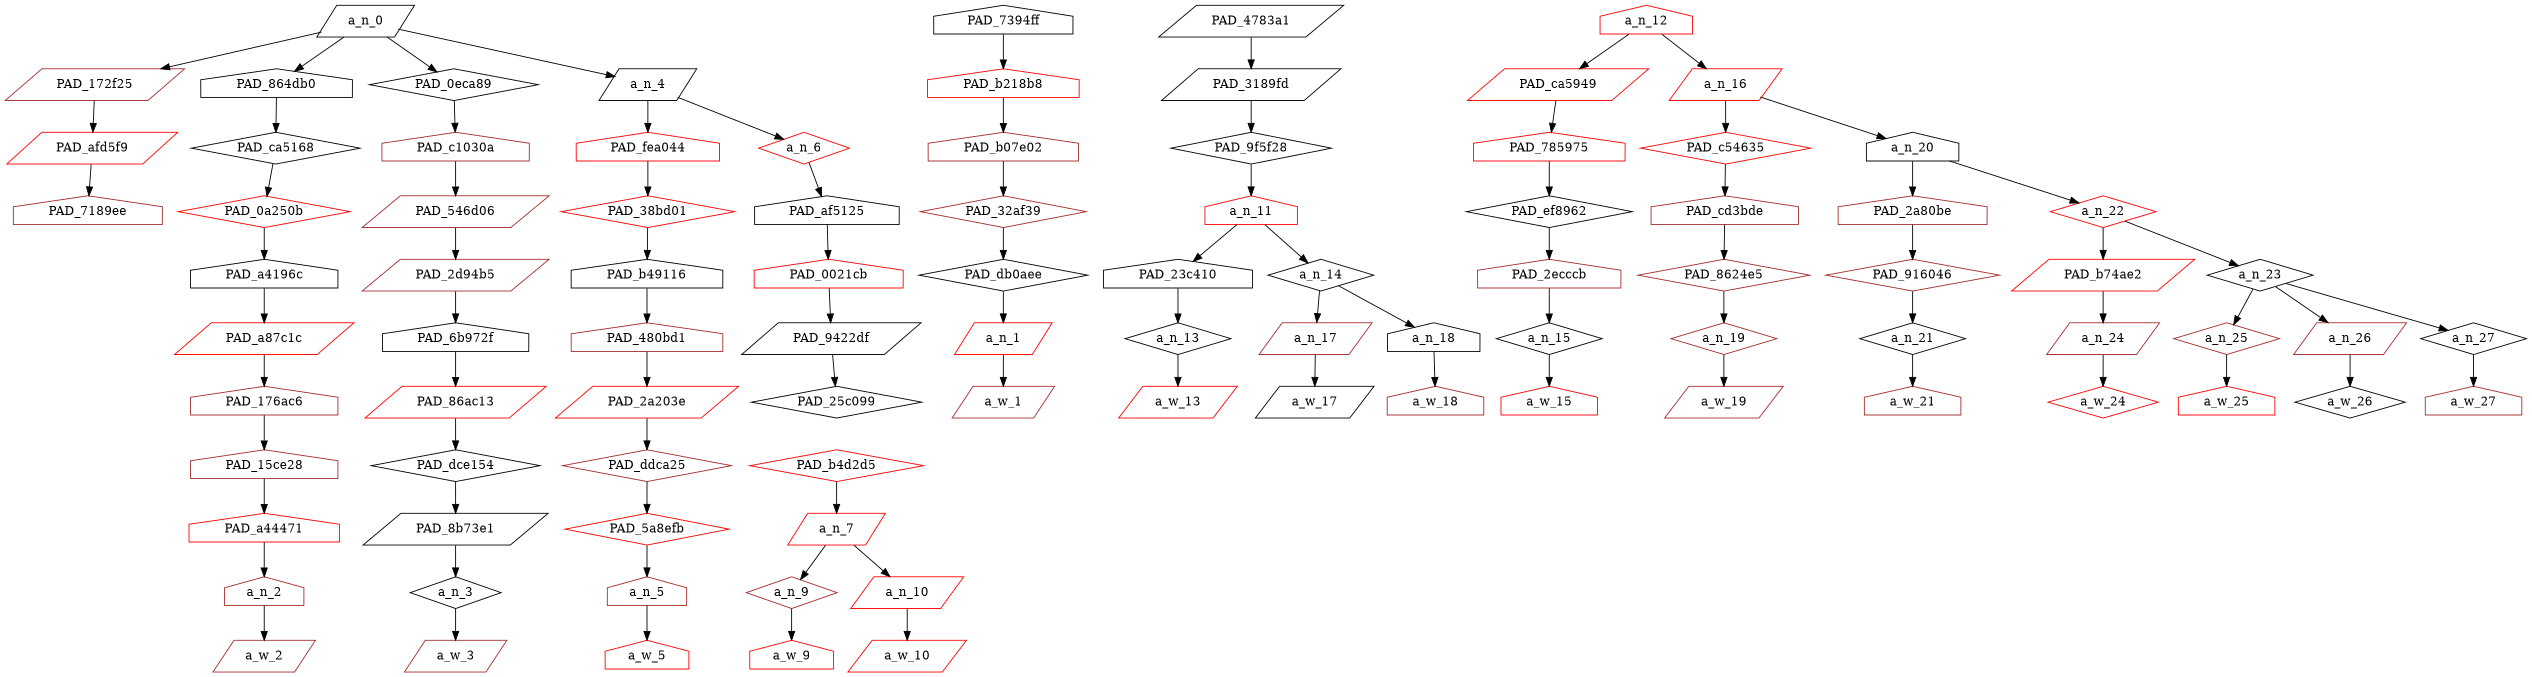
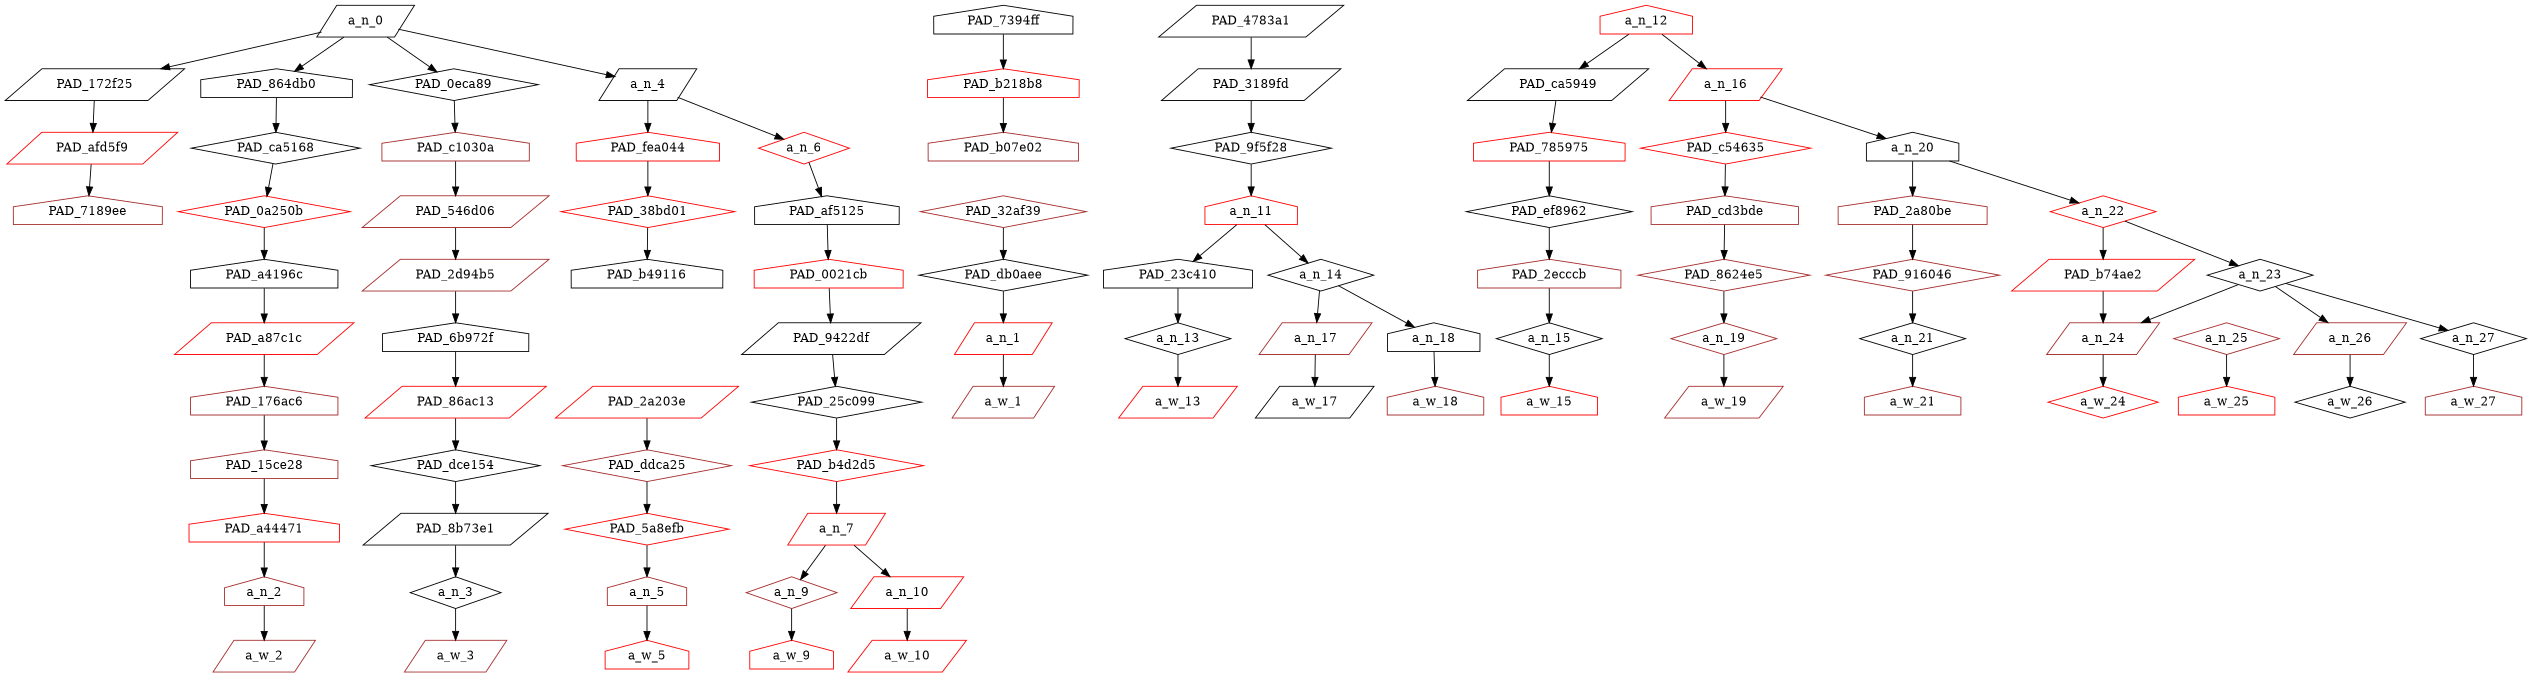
node "PAD_172f25": color brown -> black
node "PAD_ca5949": color red -> black
edge "PAD_b07e02" -> "PAD_32af39": removed
edge "a_n_23" -> "a_n_25": now "a_n_23" -> "a_n_24"
node "PAD_480bd1": removed
edge "PAD_25c099" -> "PAD_b4d2d5": added
